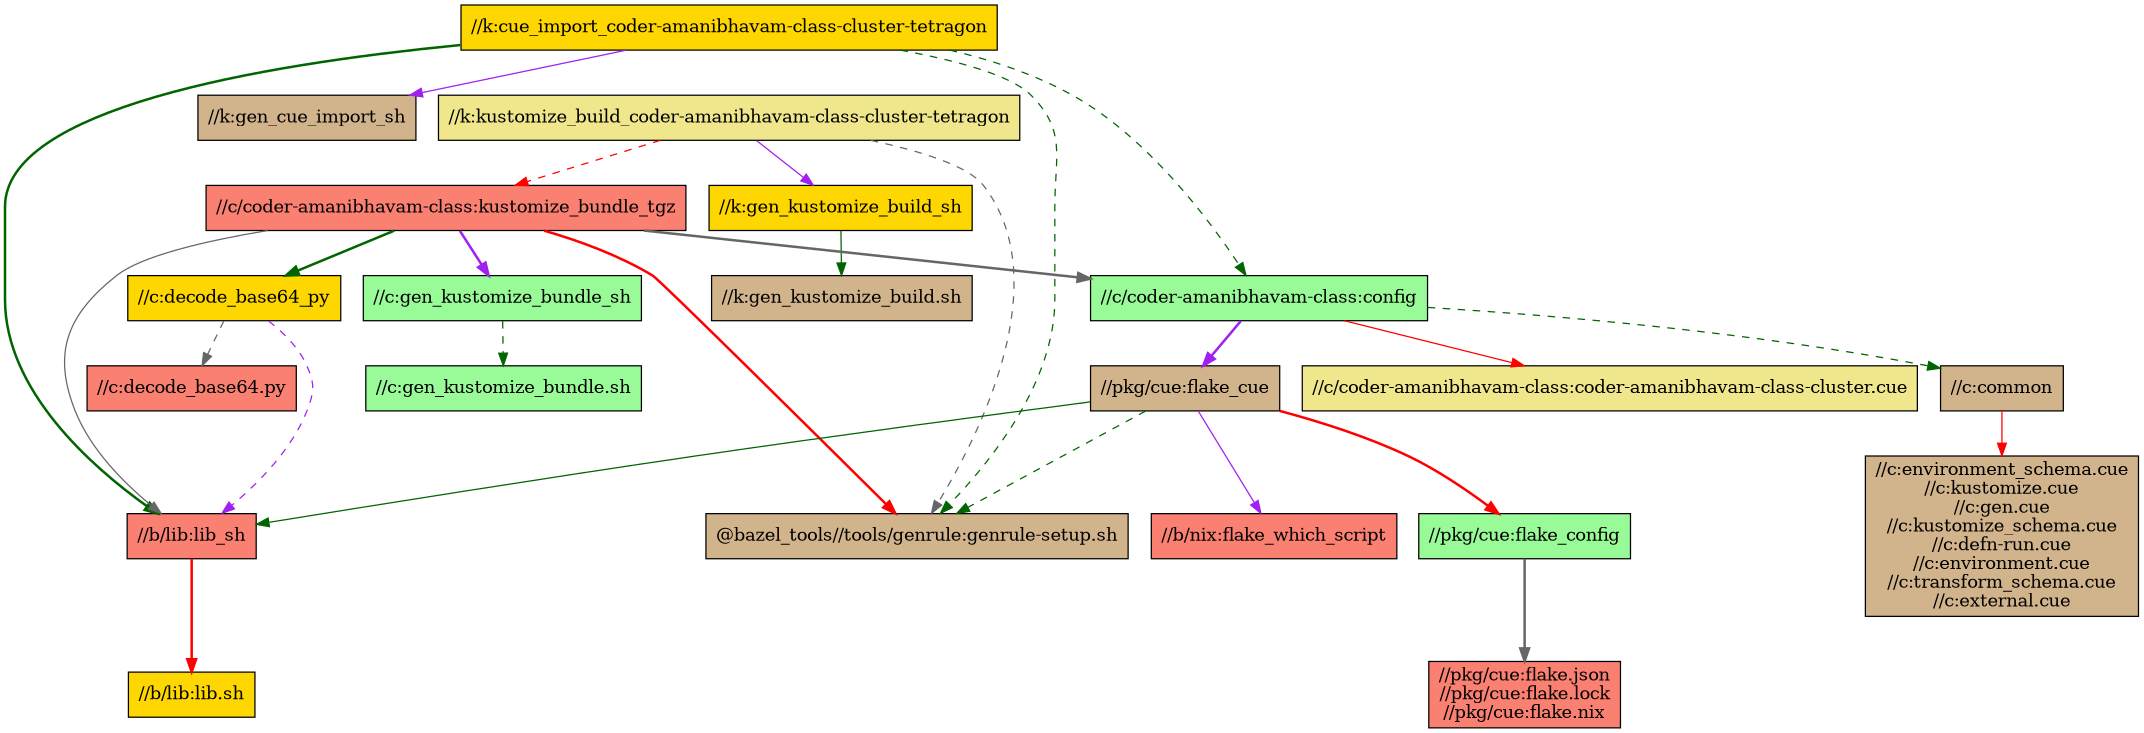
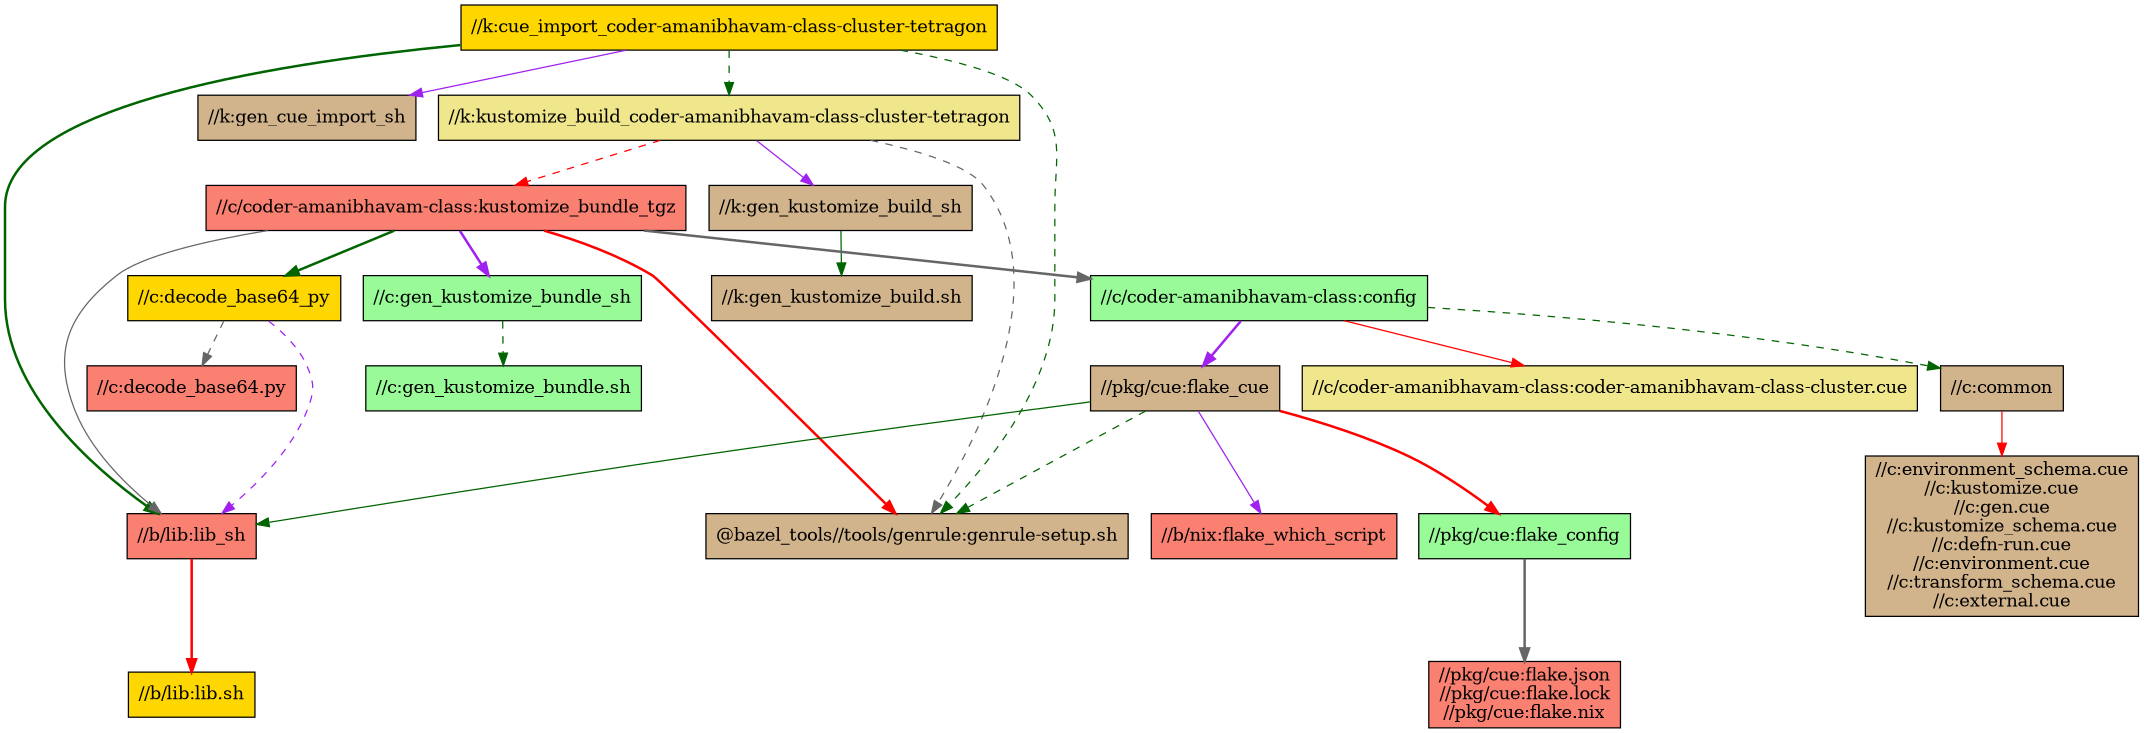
edge "//k:cue_import_coder-amanibhavam-class-cluster-tetragon" -> "//c/coder-amanibhavam-class:config": now "//k:cue_import_coder-amanibhavam-class-cluster-tetragon" -> "//k:kustomize_build_coder-amanibhavam-class-cluster-tetragon"
node "//k:gen_kustomize_build_sh": fillcolor gold -> tan
